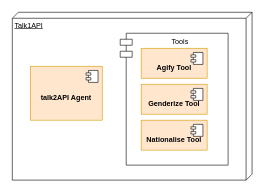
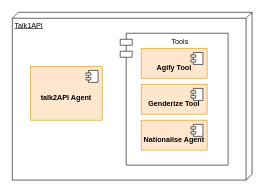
node "Nationalise Tool": label "Nationalise Tool" -> "Nationalise Agent"
